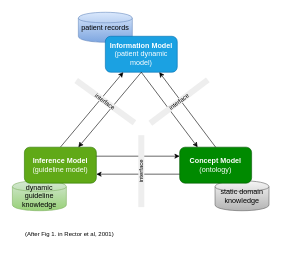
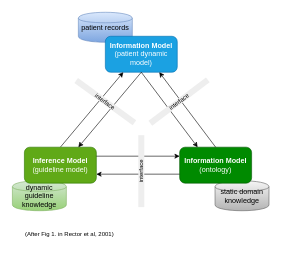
node "Concept Model (ontology)": label "Concept Model (ontology)" -> "Information Model (ontology)"
